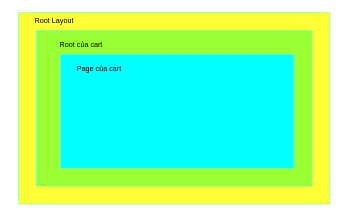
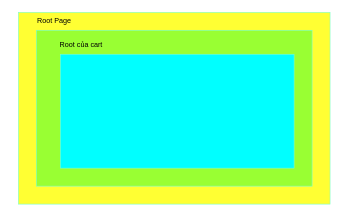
node "Root Layout": label "Root Layout" -> "Root Page"
node "Page của cart": removed
